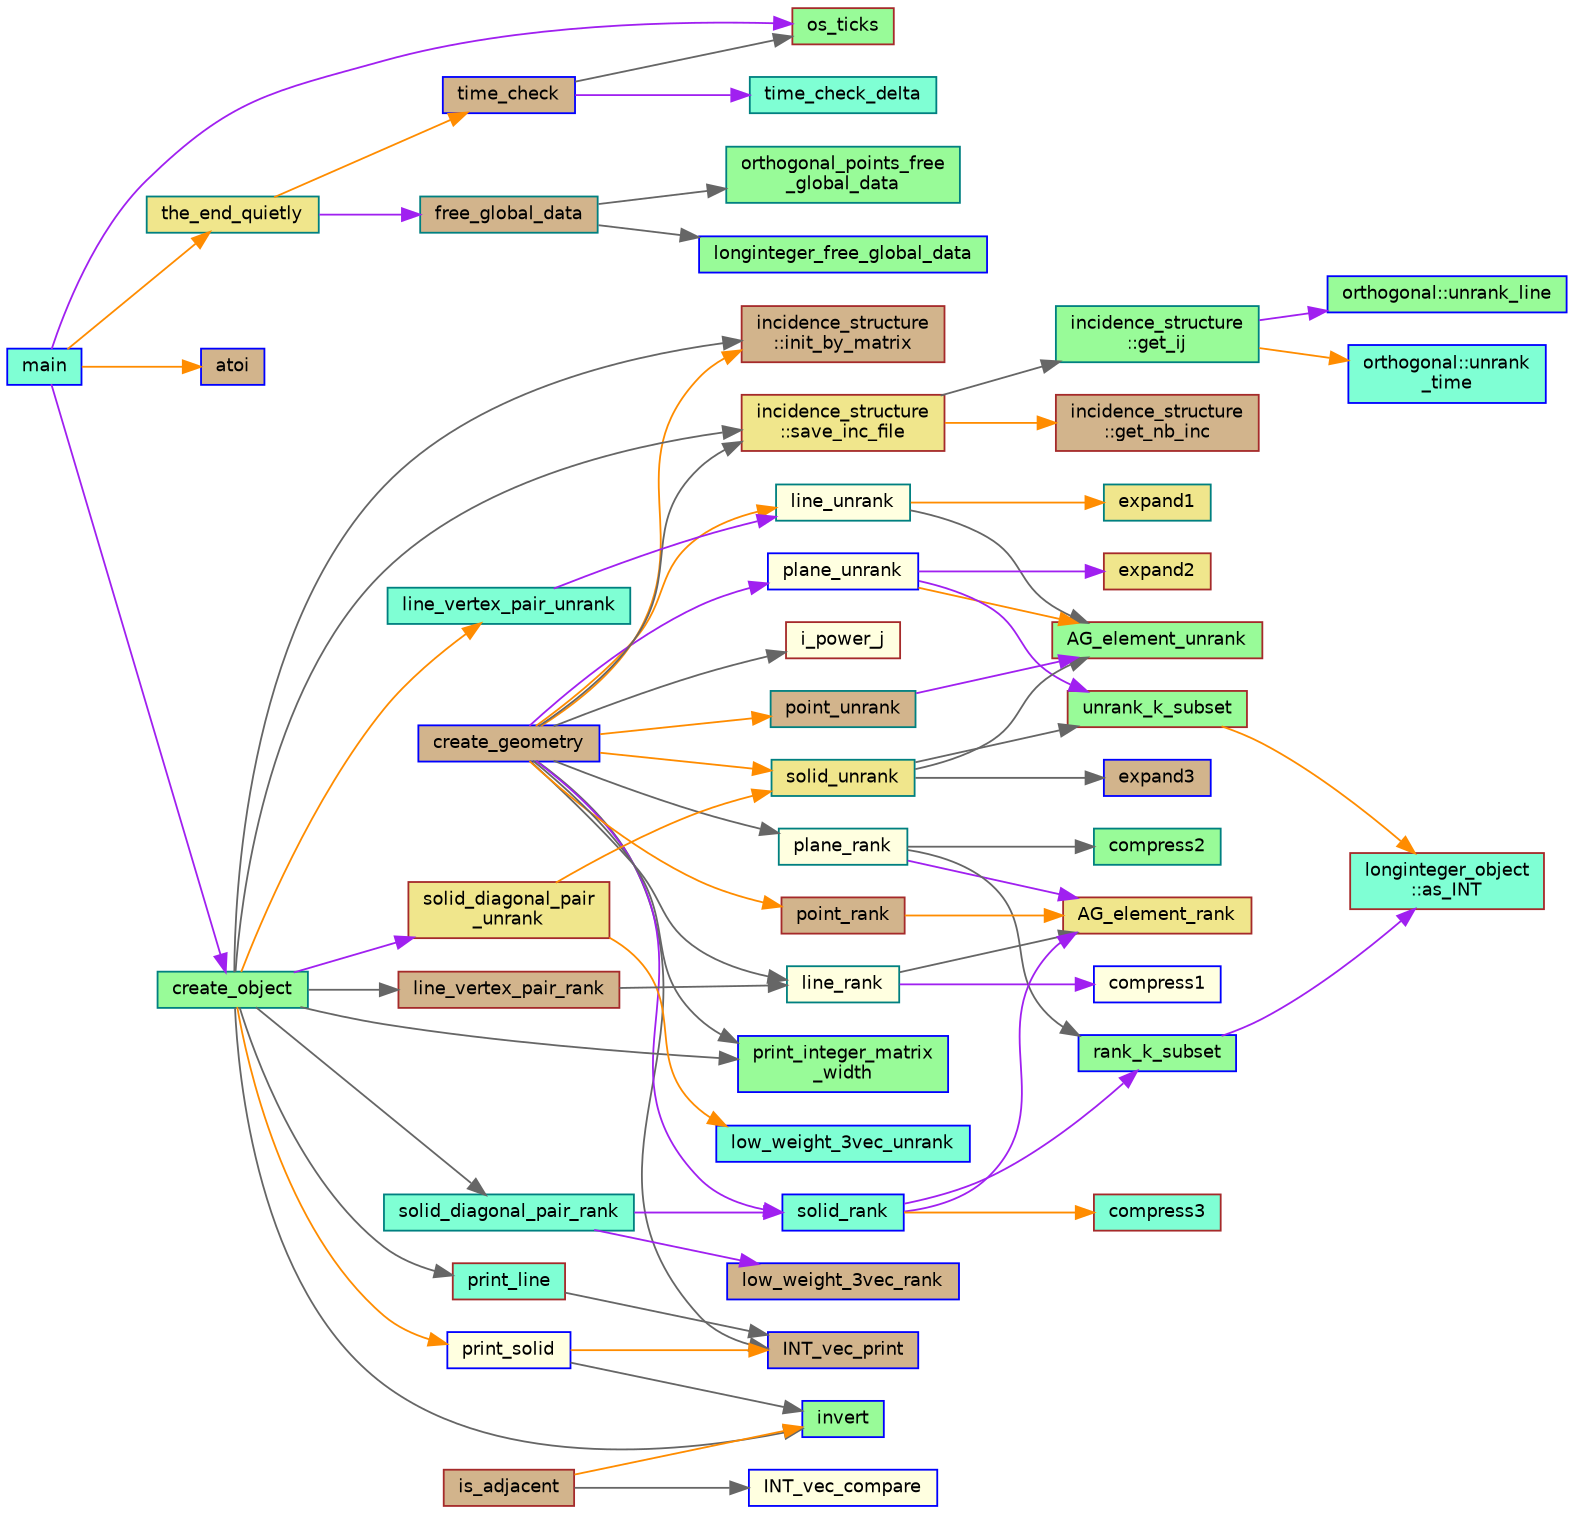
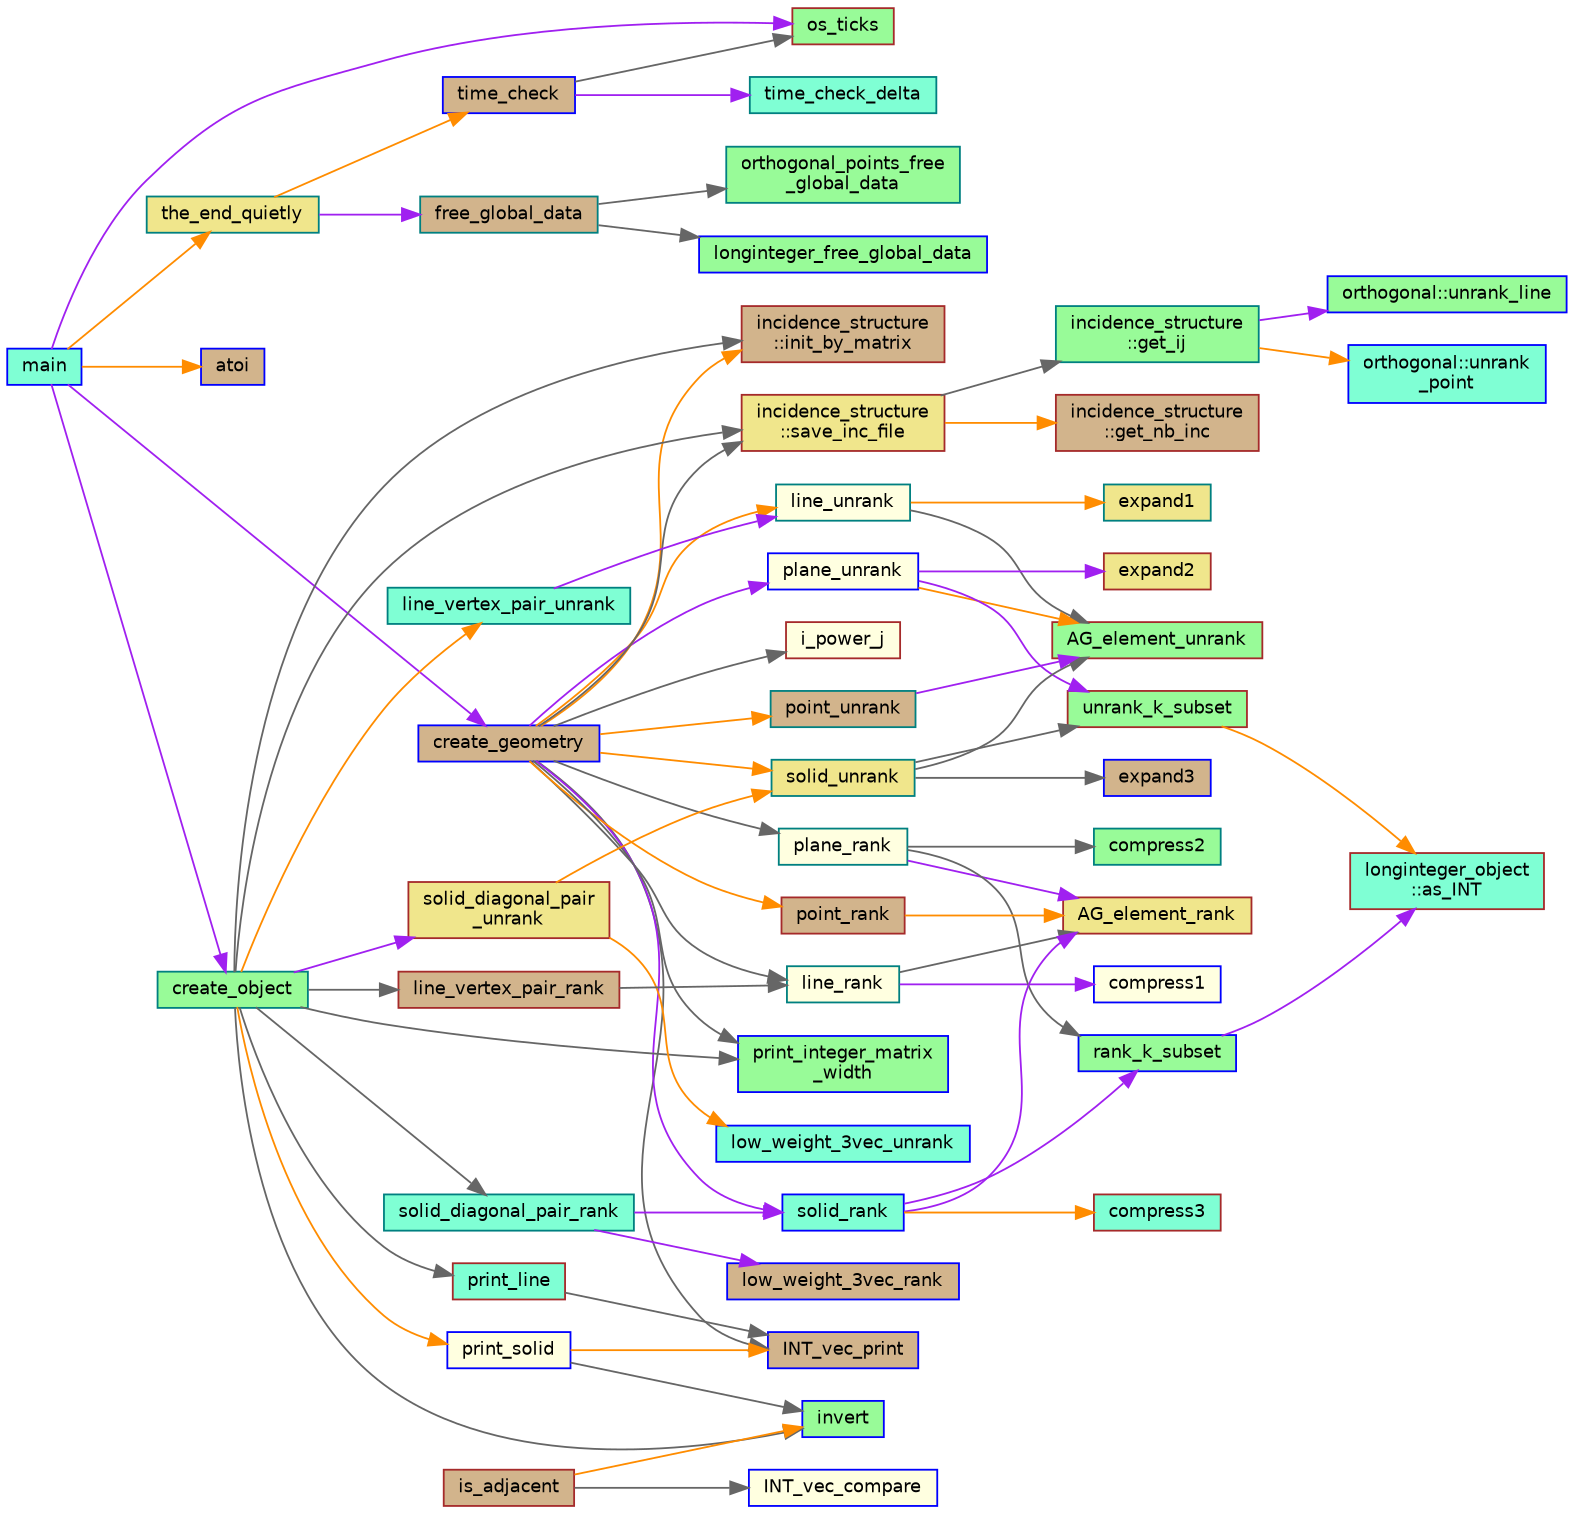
node "orthogonal::unrank _time": label "orthogonal::unrank _time" -> "orthogonal::unrank _point"
edge "main" -> "create_geometry": added
